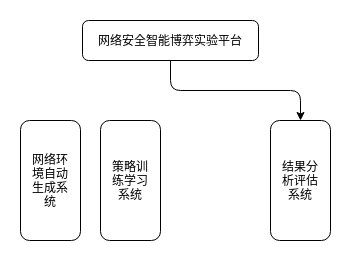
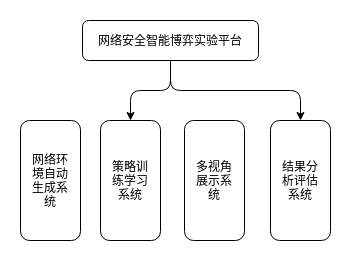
edge "网络安全智能博弈实验平台" -> "策略训 练学习 系统": added
node "多视角 展示系 统": added
